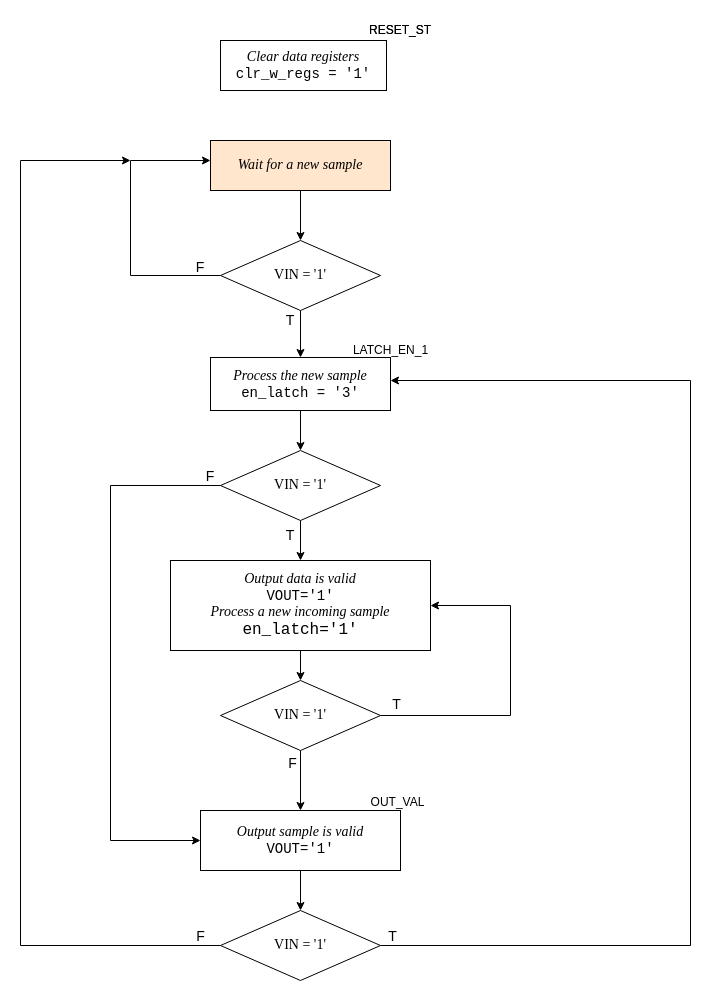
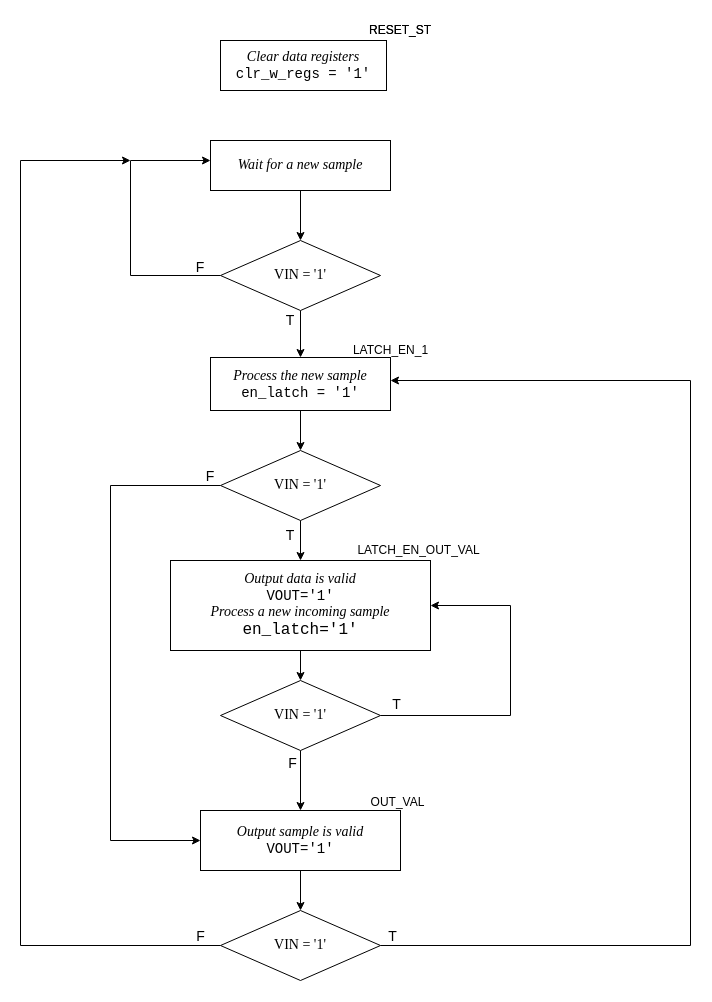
node "Wait for a new sample": fillcolor #ffe6cc -> #ffffff
node "Process the new sample en_latch = '3'": label "Process the new sample en_latch = '3'" -> "Process the new sample en_latch = '1'"
node "LATCH_EN_OUT_VAL": added
